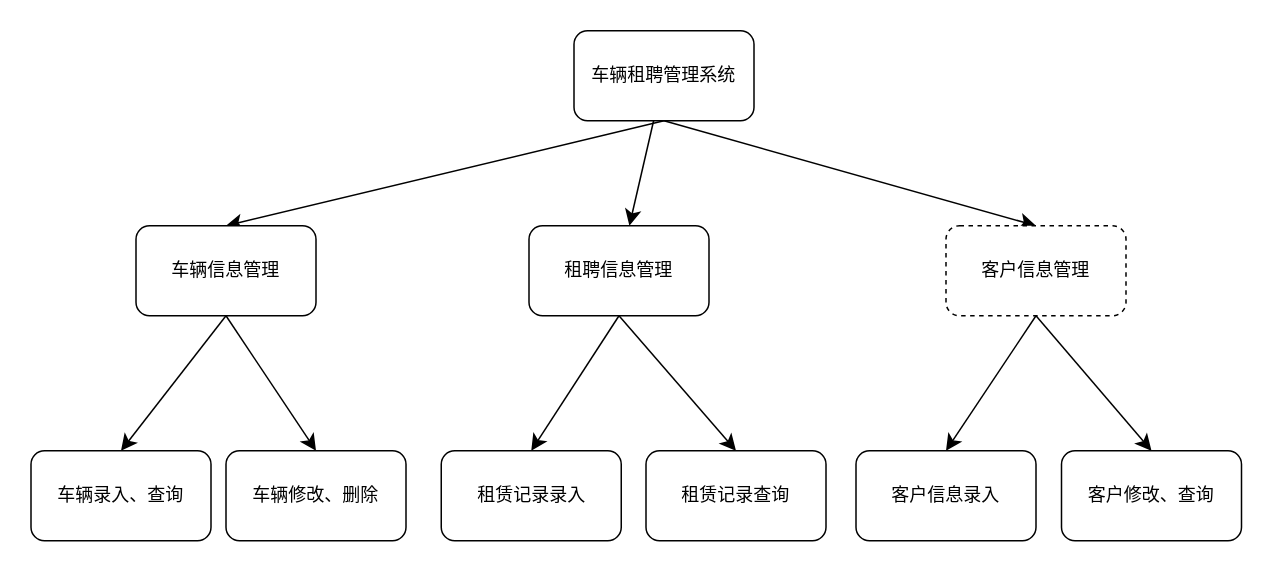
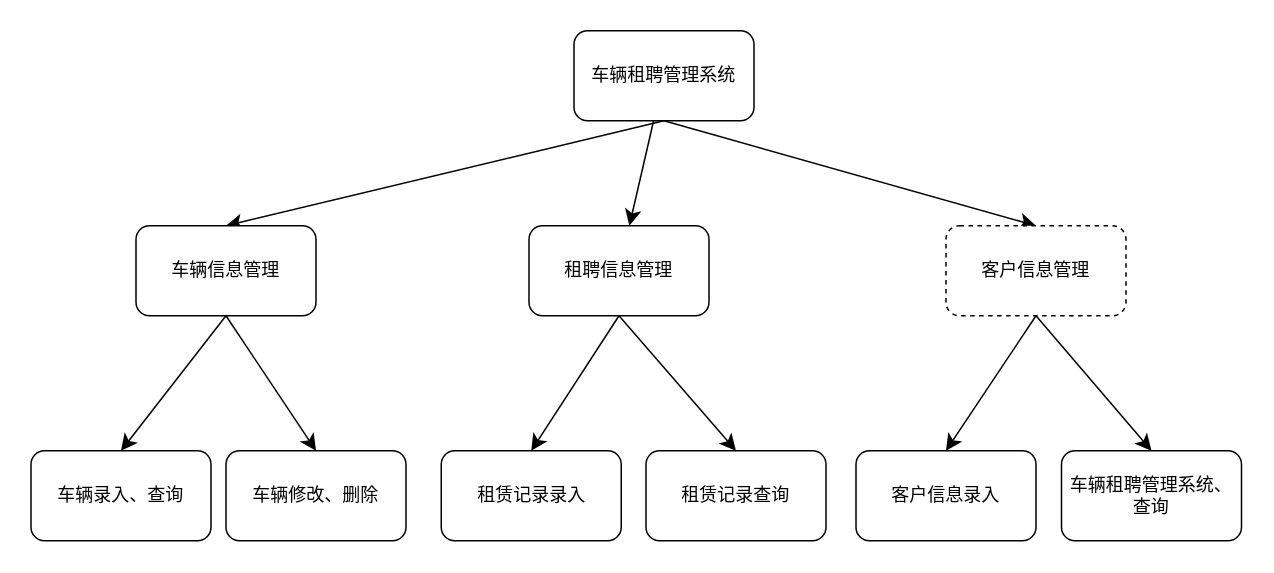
node "客户修改、查询": label "客户修改、查询" -> "车辆租聘管理系统、查询"
